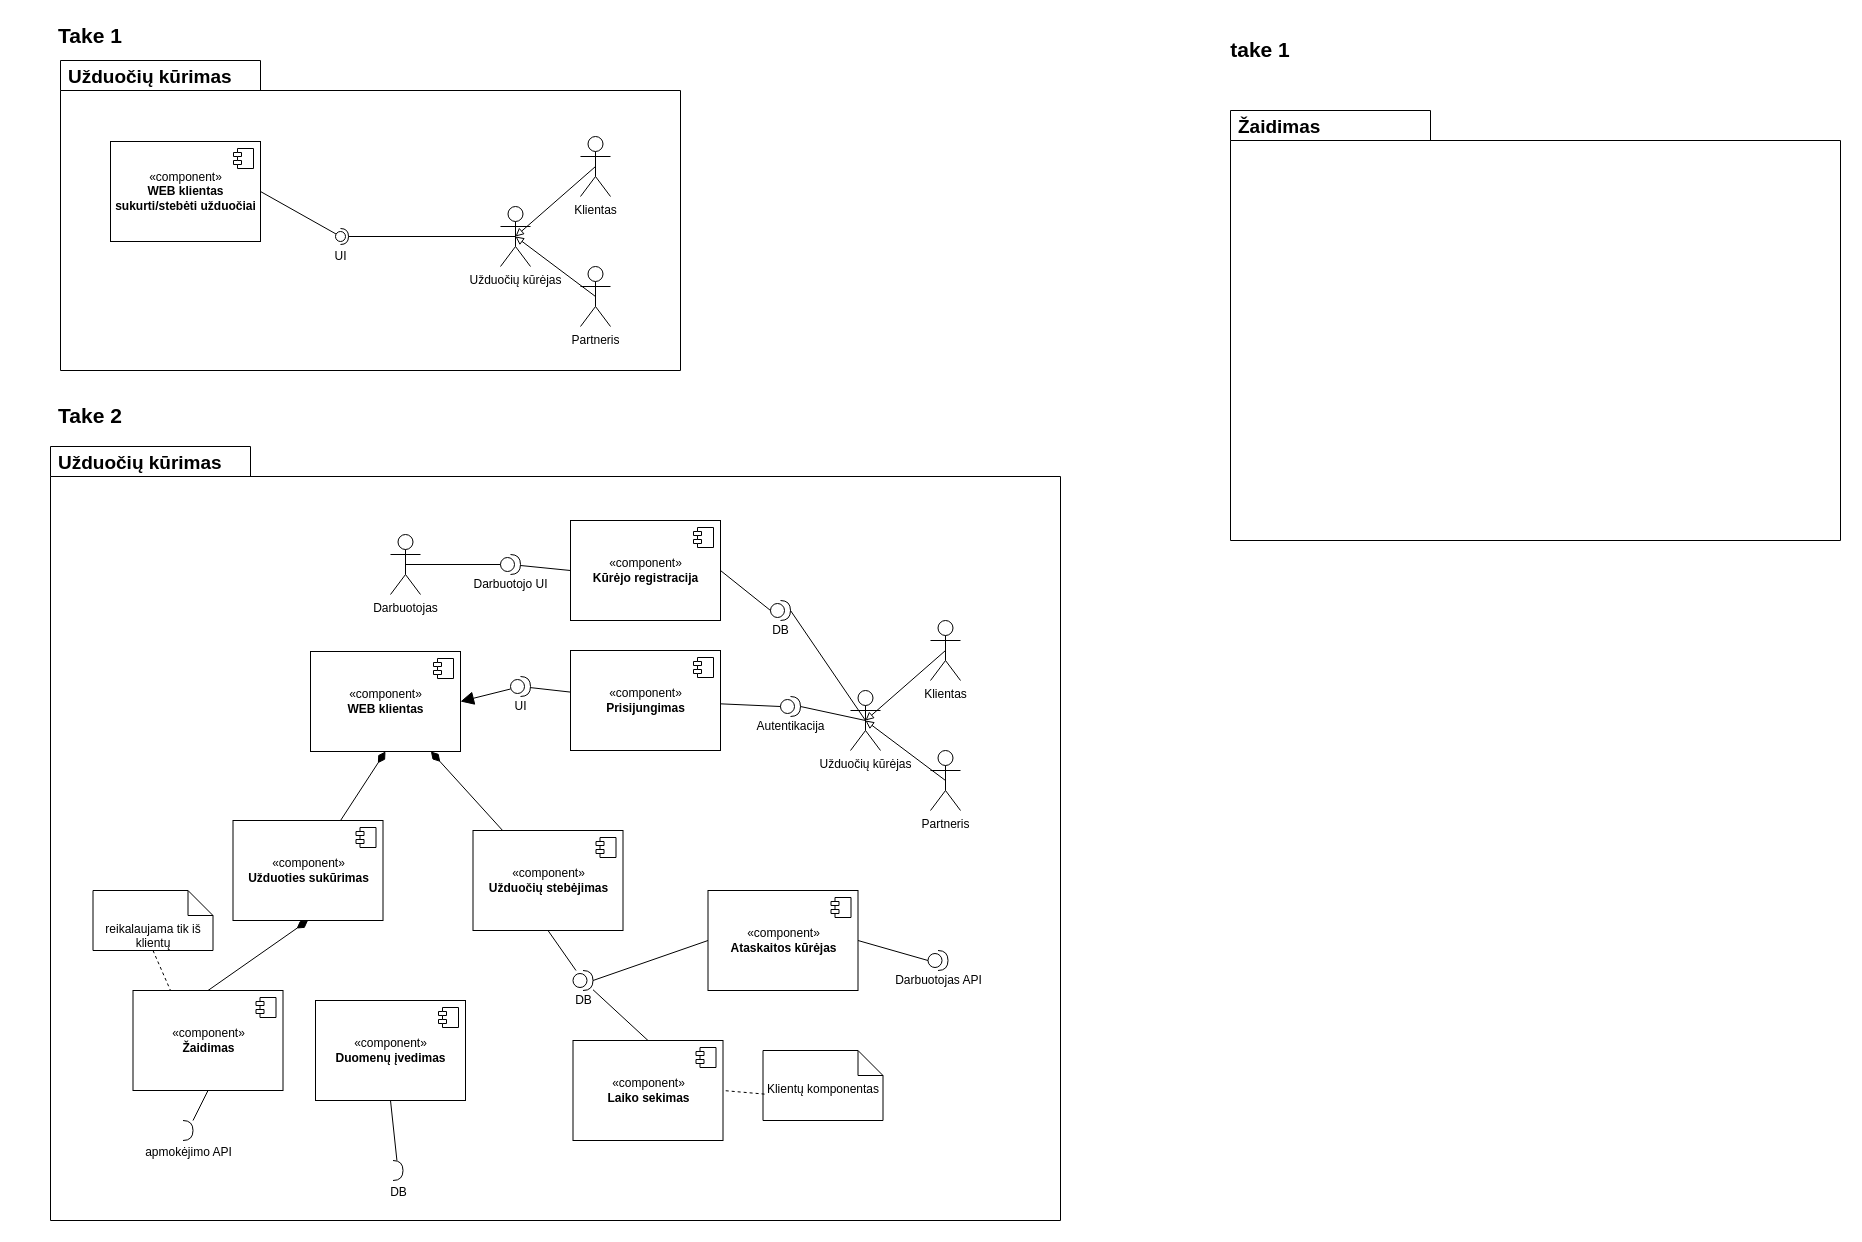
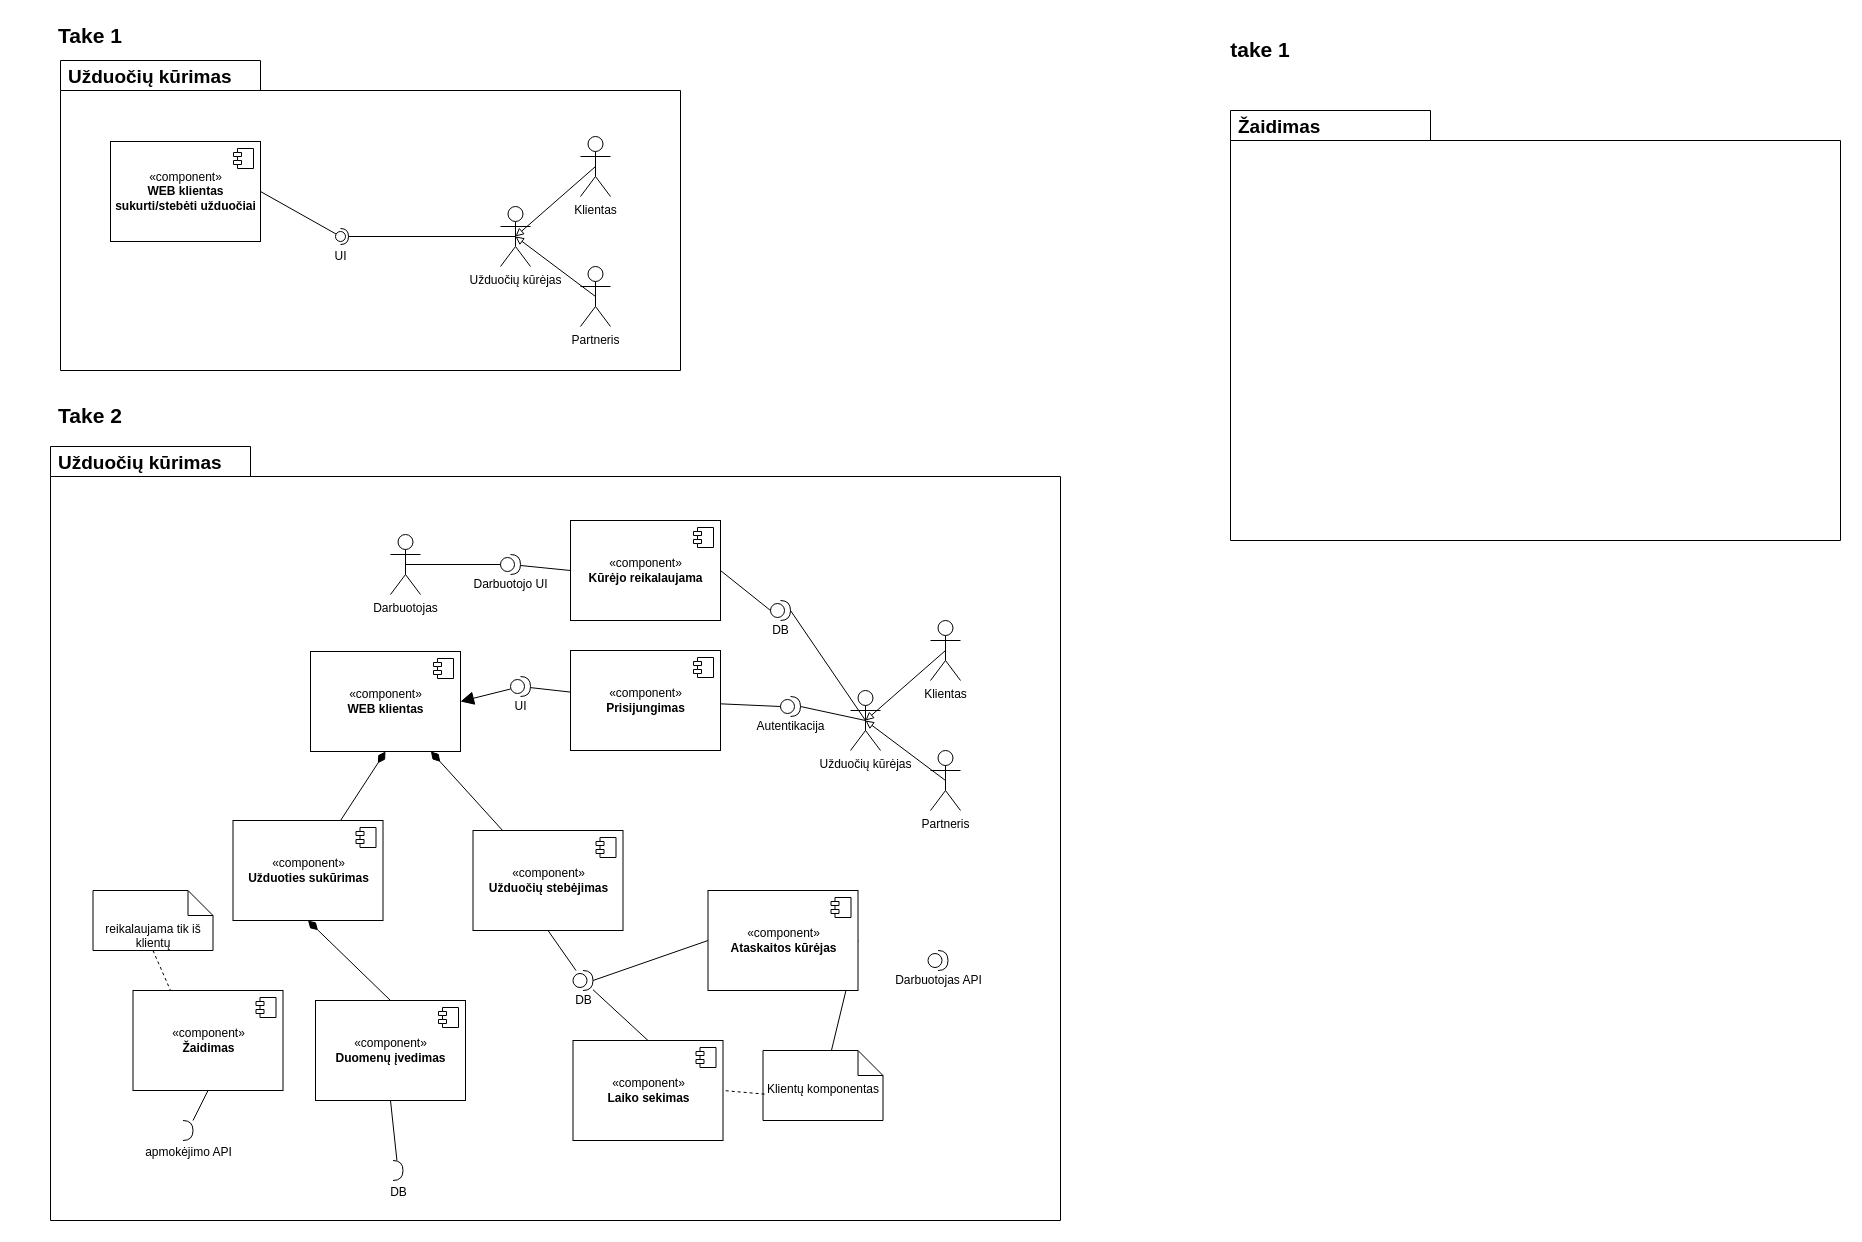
node "«component» Kūrėjo registracija": label "«component» Kūrėjo registracija" -> "«component» Kūrėjo reikalaujama"
edge "«component» Ataskaitos kūrėjas" -- "Darbuotojas API": now "«component» Ataskaitos kūrėjas" -- "Klientų komponentas"
edge "«component» Žaidimas" -> "«component» Užduoties sukūrimas": removed
edge "«component» Duomenų įvedimas" -> "«component» Užduoties sukūrimas": added
